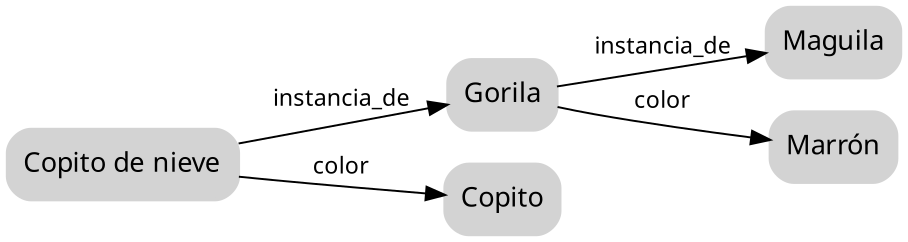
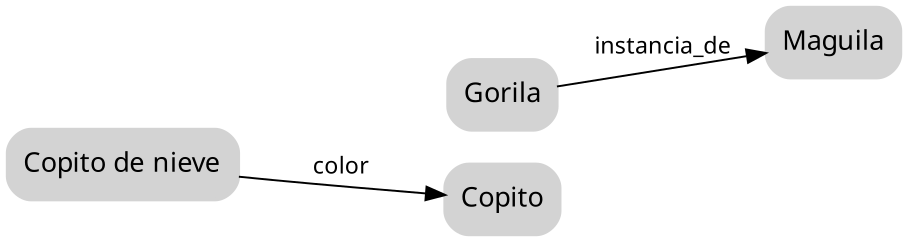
edge "Copito de nieve" -> "Gorila": removed, label "instancia_de"
node "Marrón": removed
